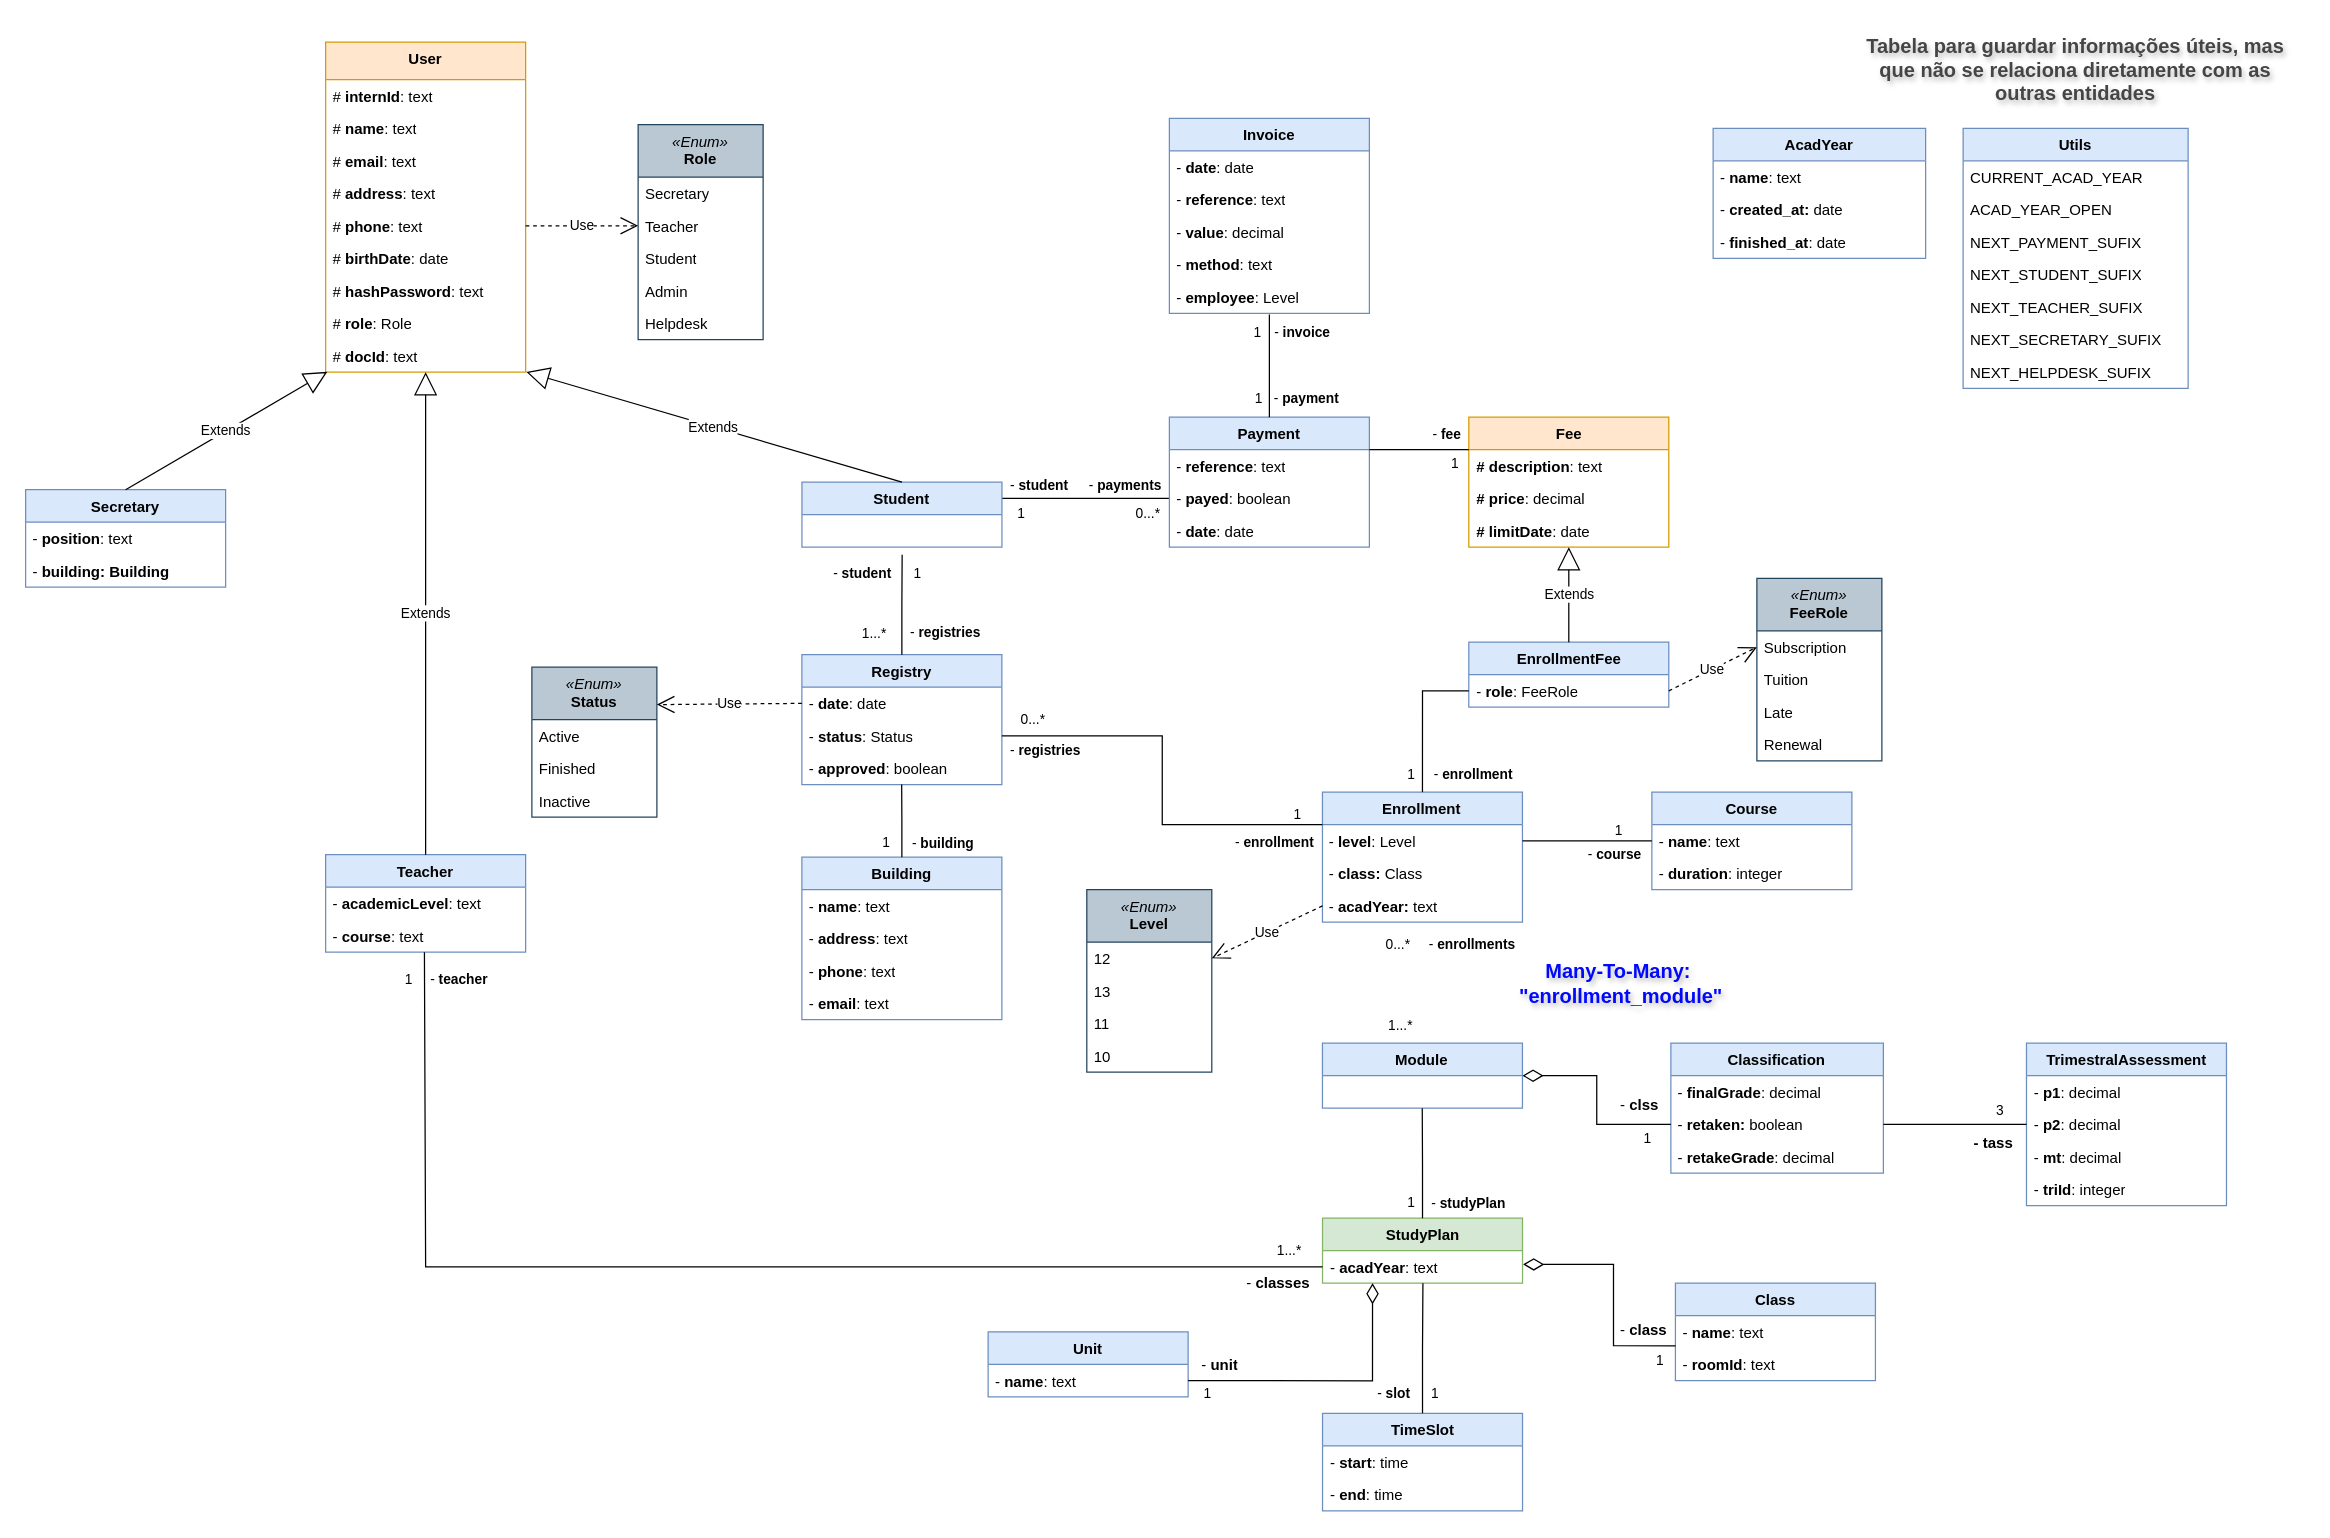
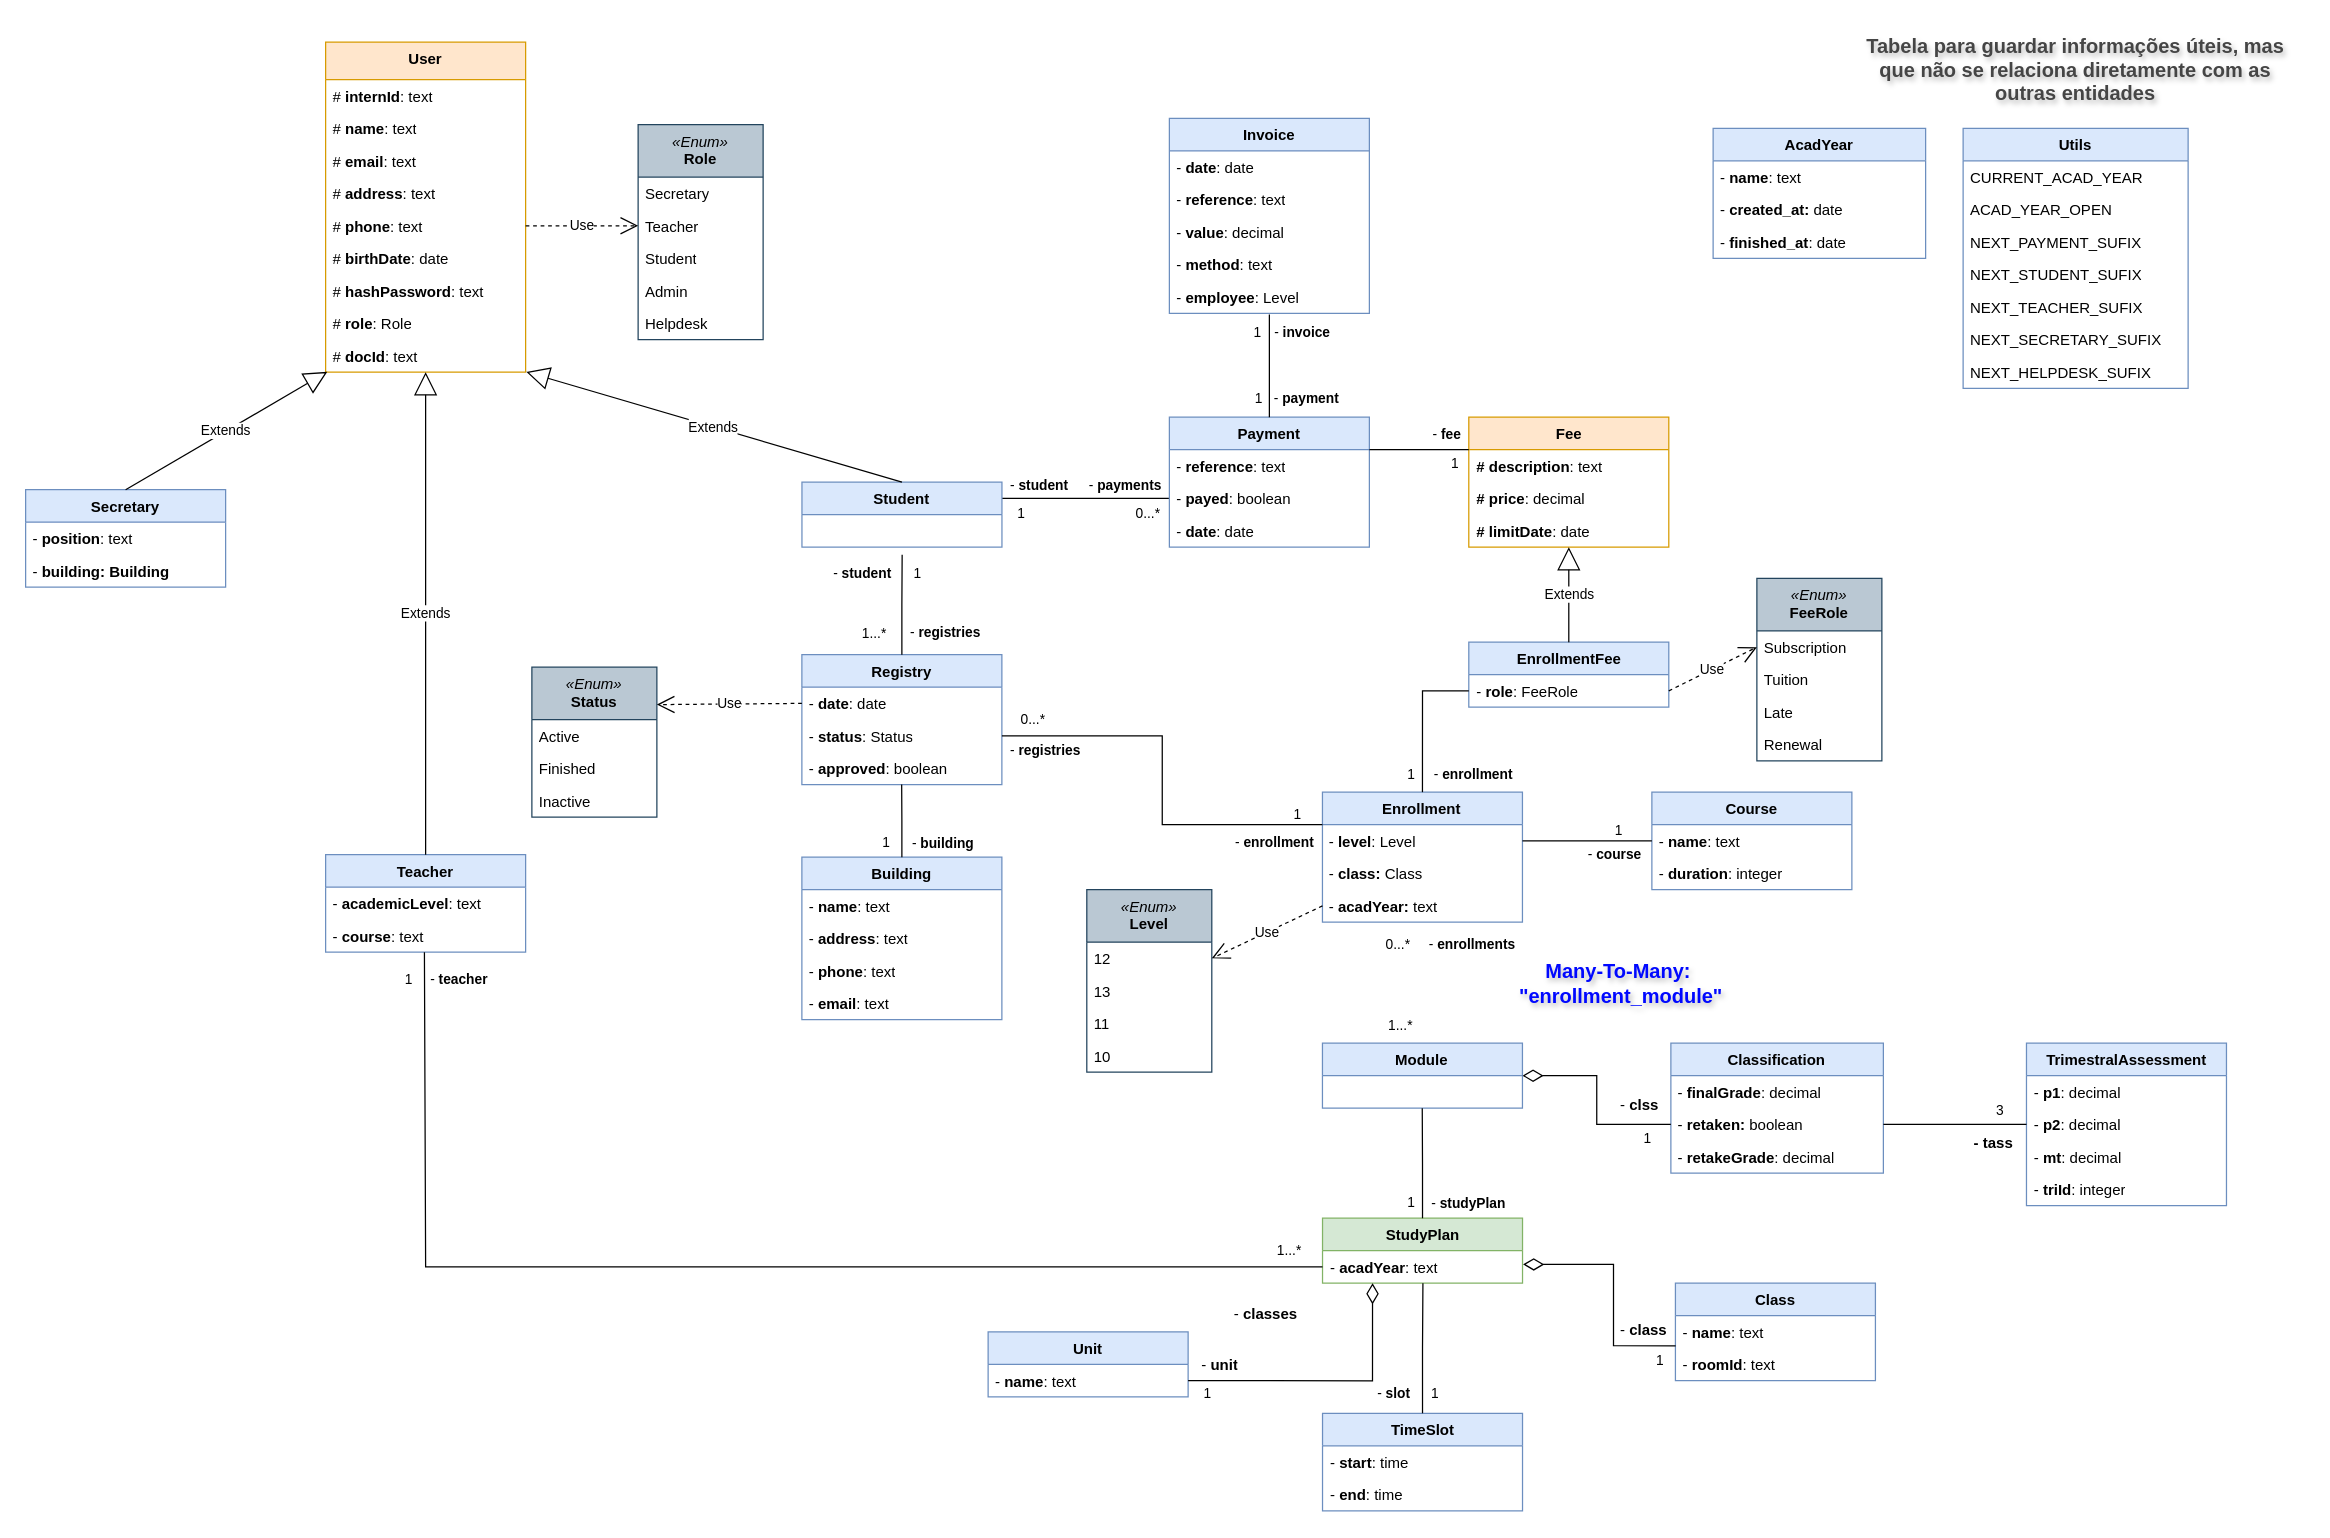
node "- classes": moved (1281, 1282) -> (1268, 1314)
